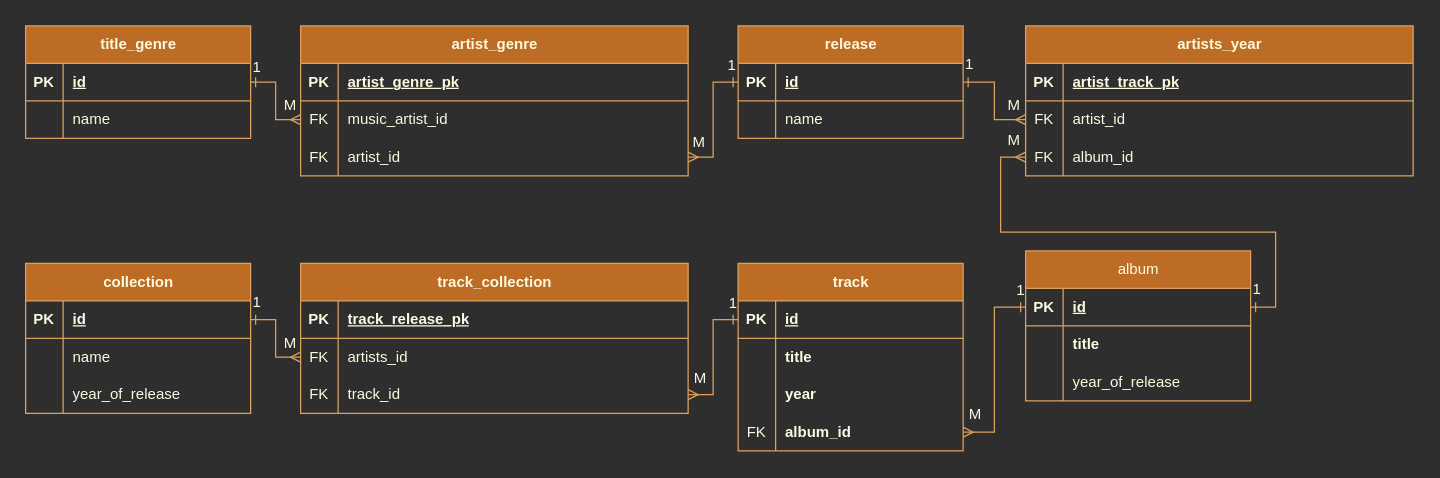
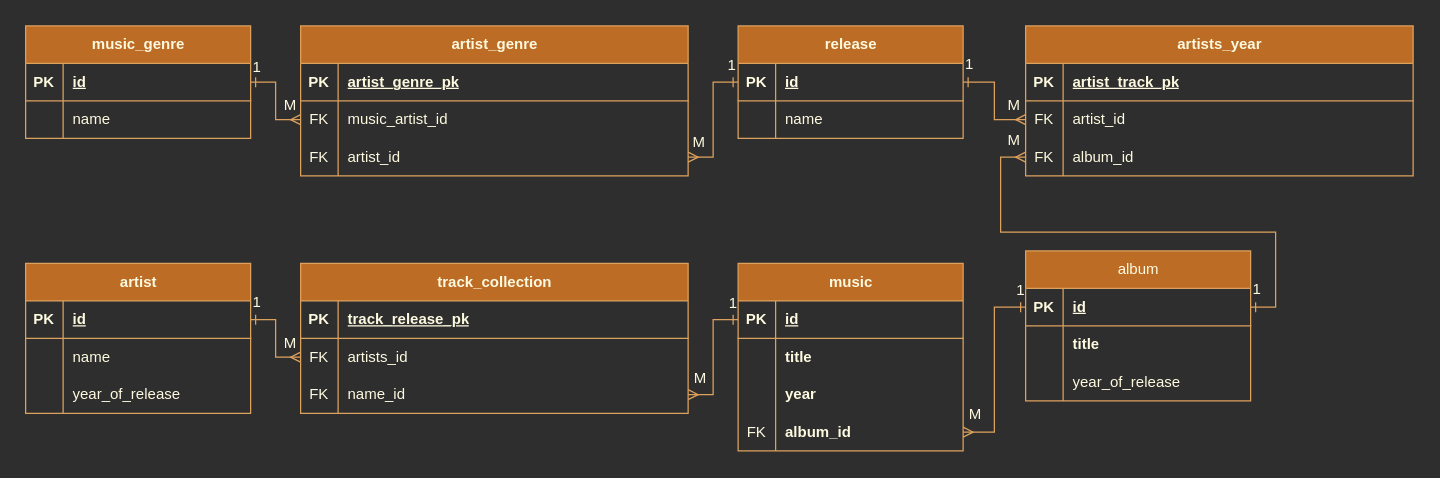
node "title_genre": label "title_genre" -> "music_genre"
node "collection": label "collection" -> "artist"
node "track": label "track" -> "music"
node "track_id": label "track_id" -> "name_id"
